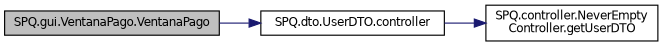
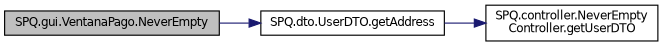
node "SPQ.gui.VentanaPago.VentanaPago": label "SPQ.gui.VentanaPago.VentanaPago" -> "SPQ.gui.VentanaPago.NeverEmpty"
node "SPQ.dto.UserDTO.controller": label "SPQ.dto.UserDTO.controller" -> "SPQ.dto.UserDTO.getAddress"
